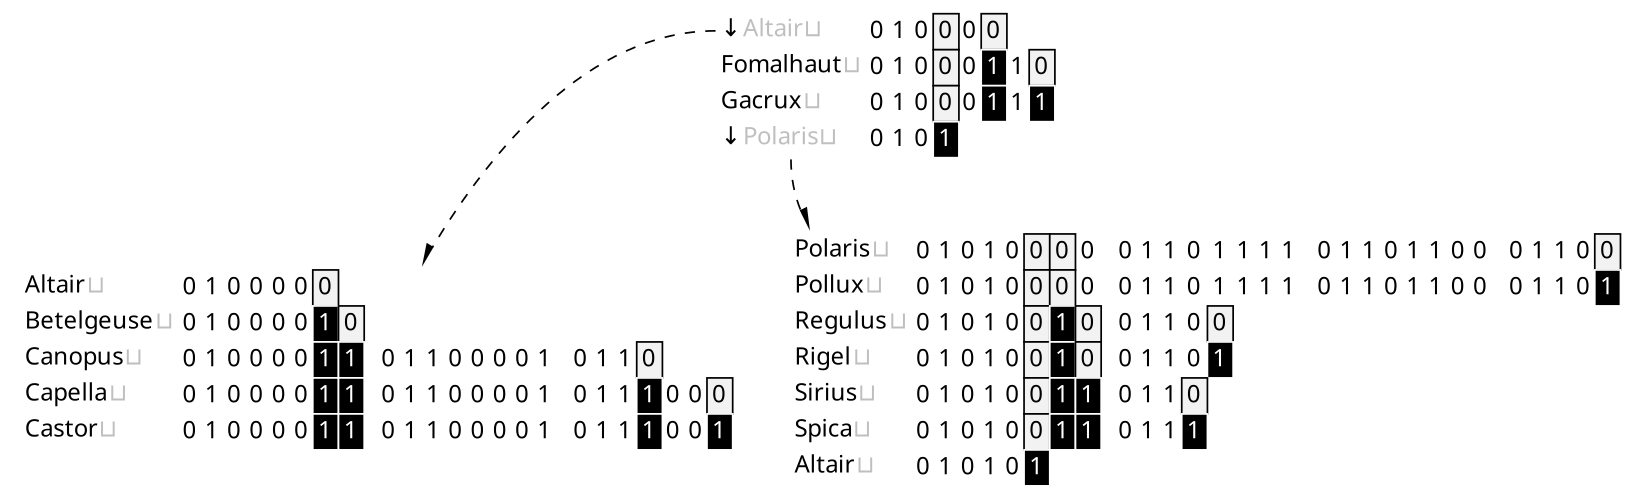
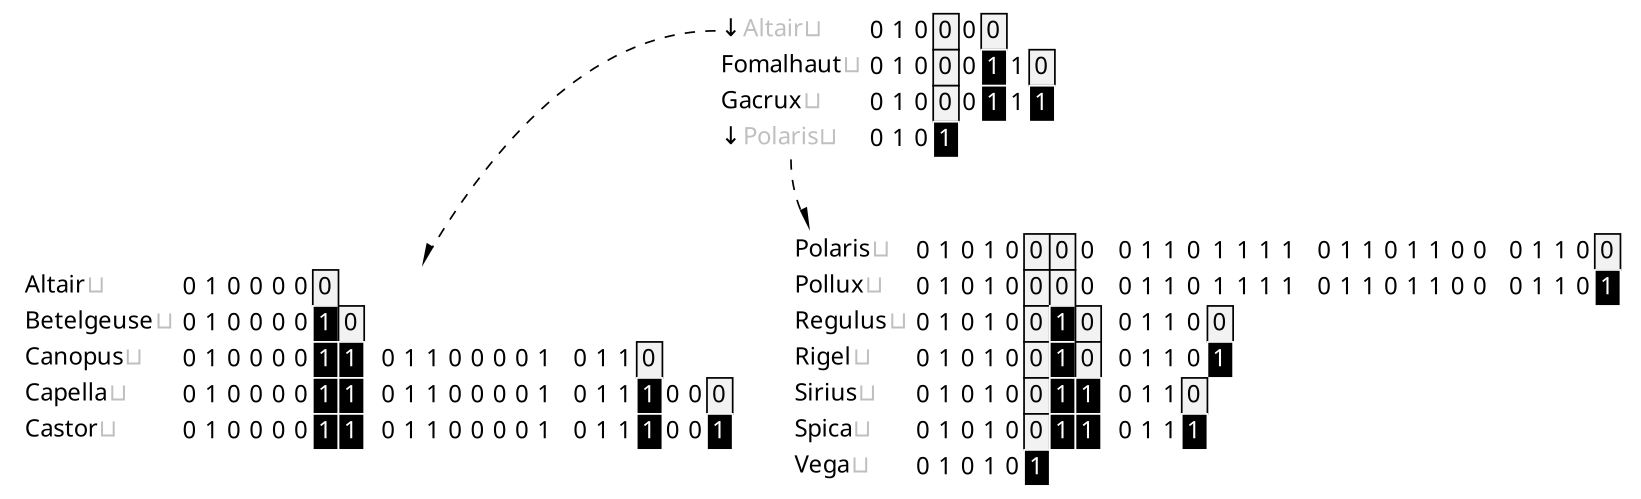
node "Polaris": text "Altair" -> "Vega"
